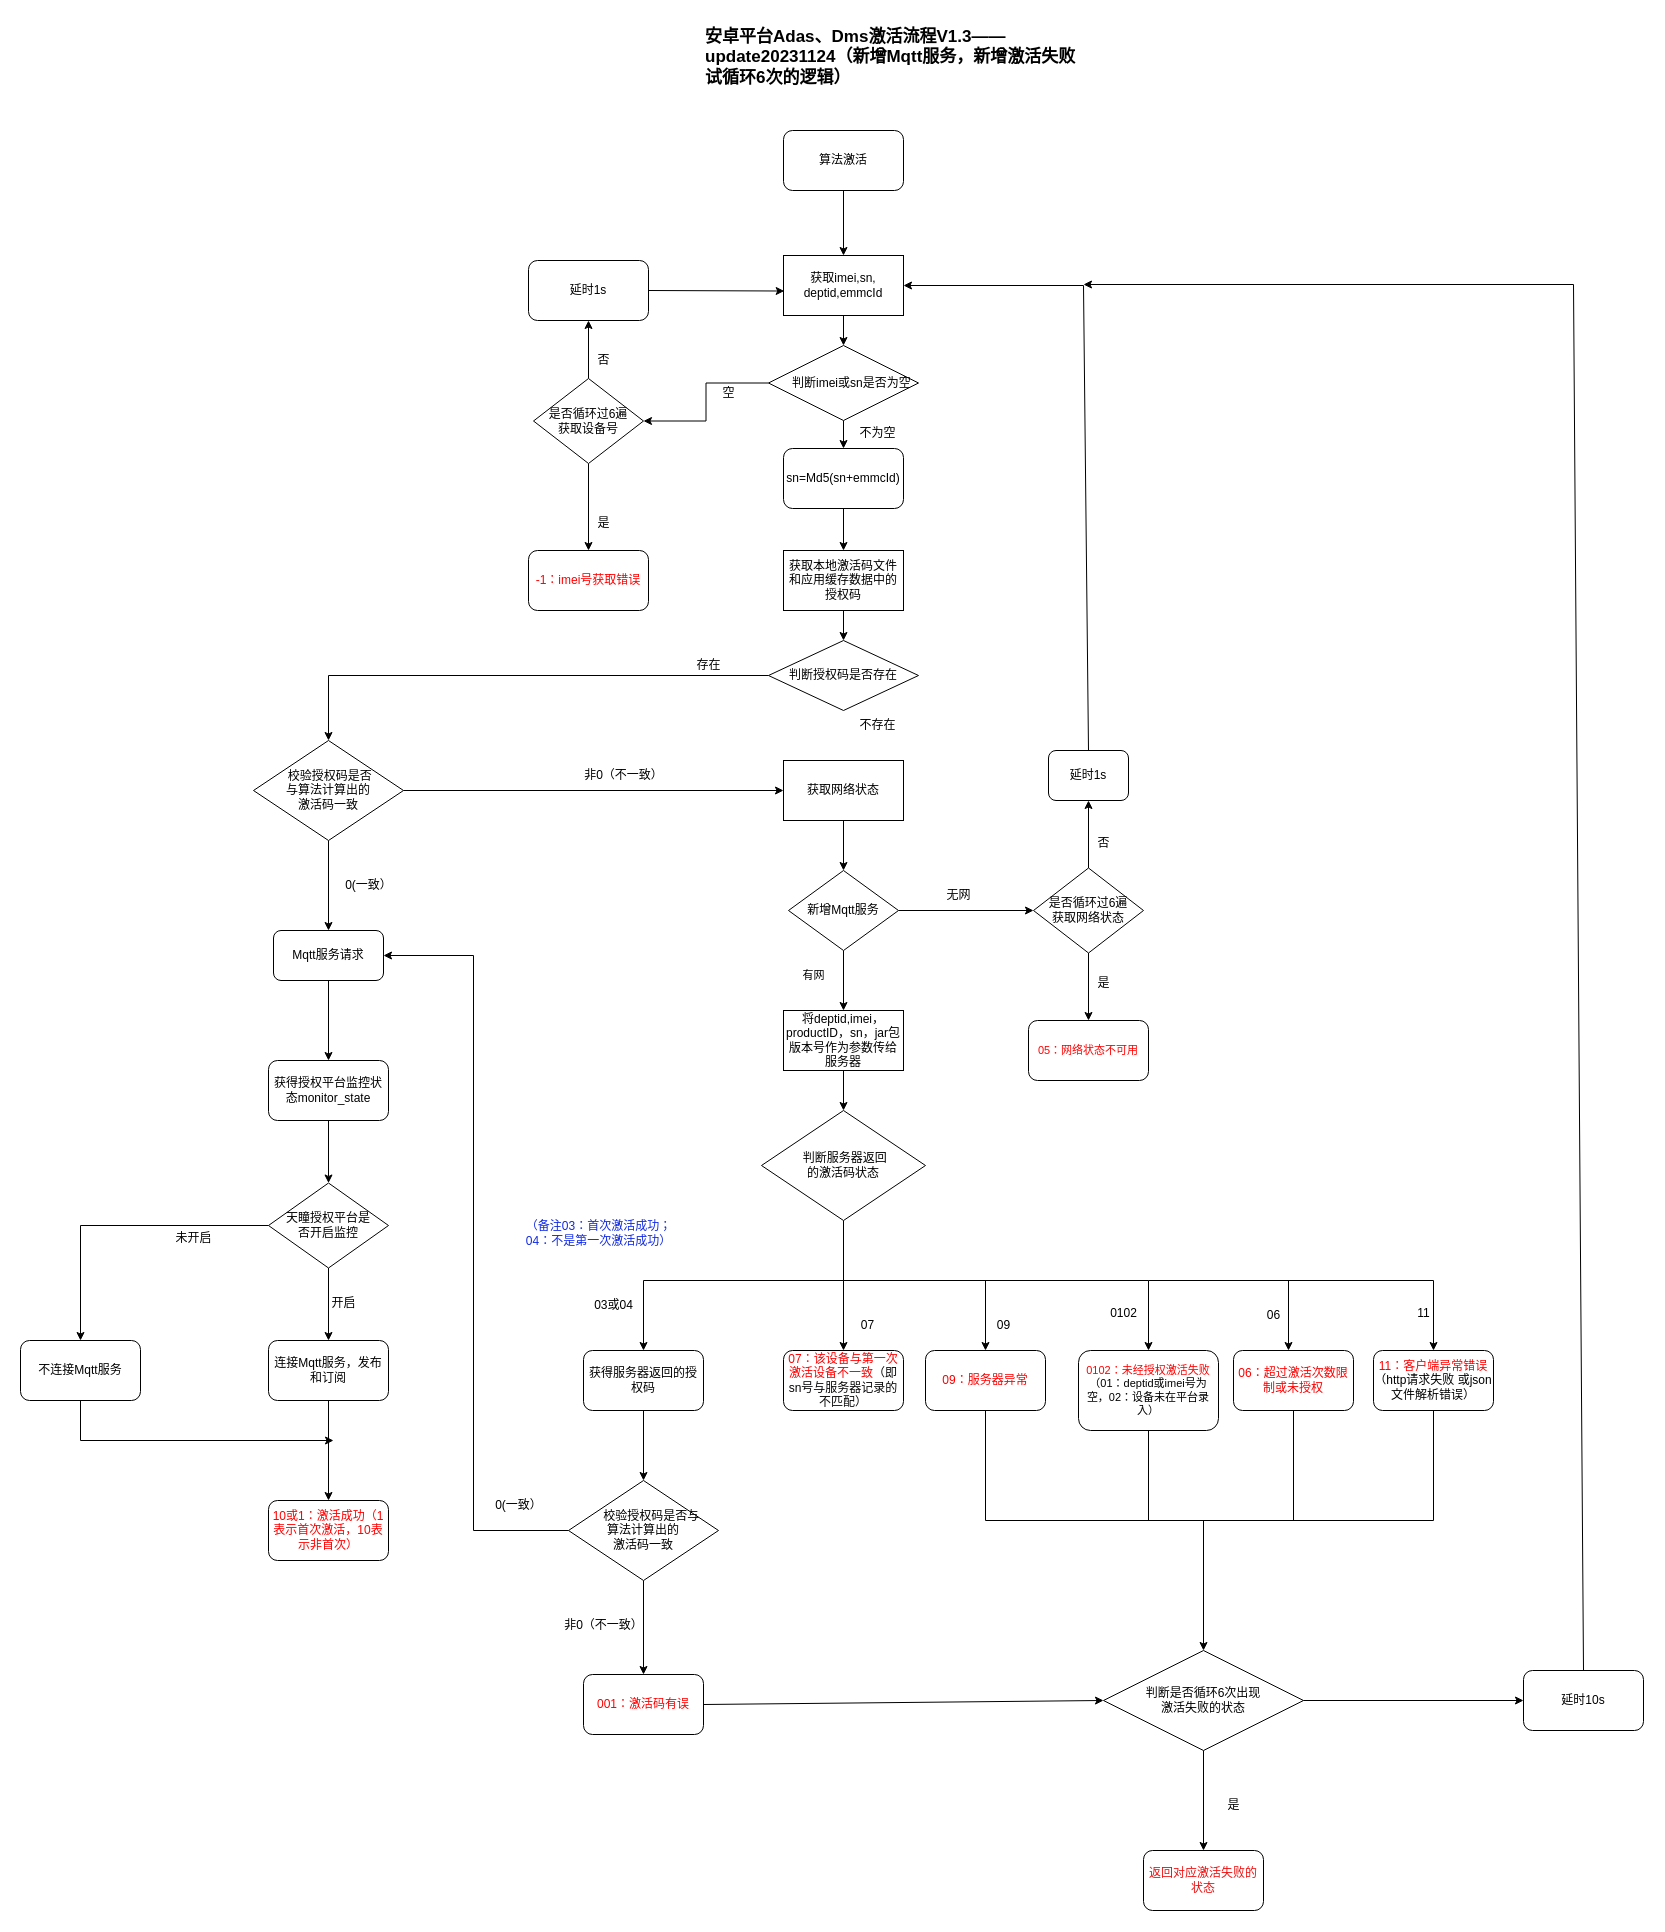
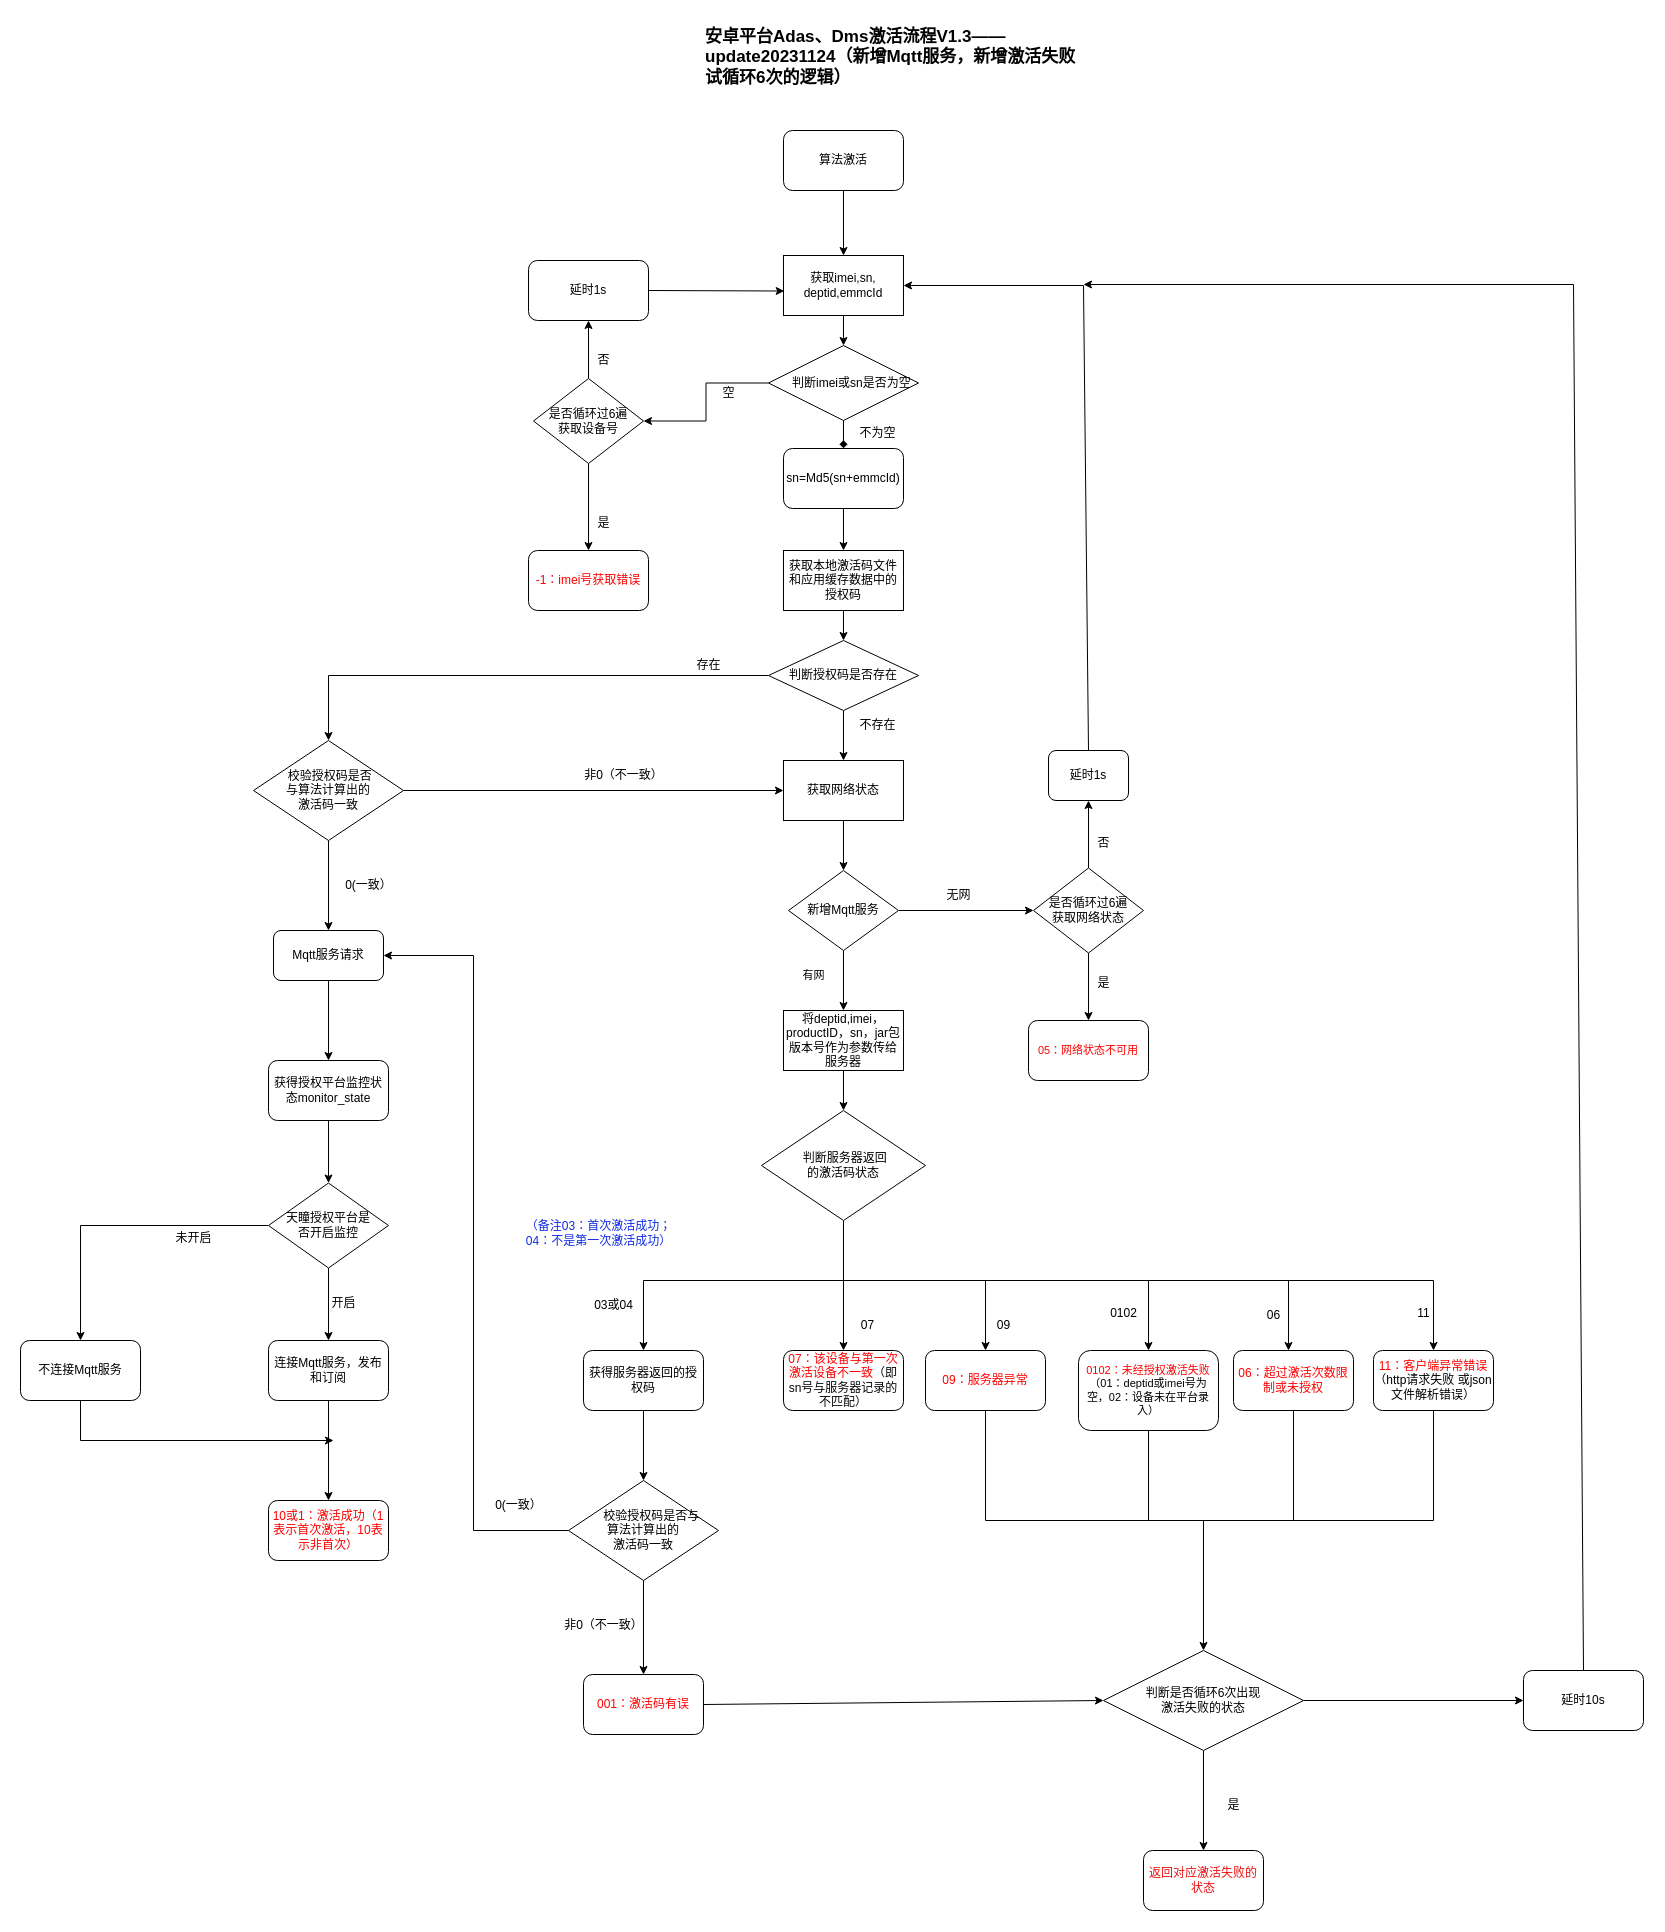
edge "判断imei或sn是否为空" -> "sn=Md5(sn+emmcId)": arrowhead classic -> diamond
edge "判断授权码是否存在" -> "获取网络状态": added
